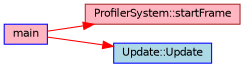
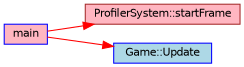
node "Update::Update": label "Update::Update" -> "Game::Update"
